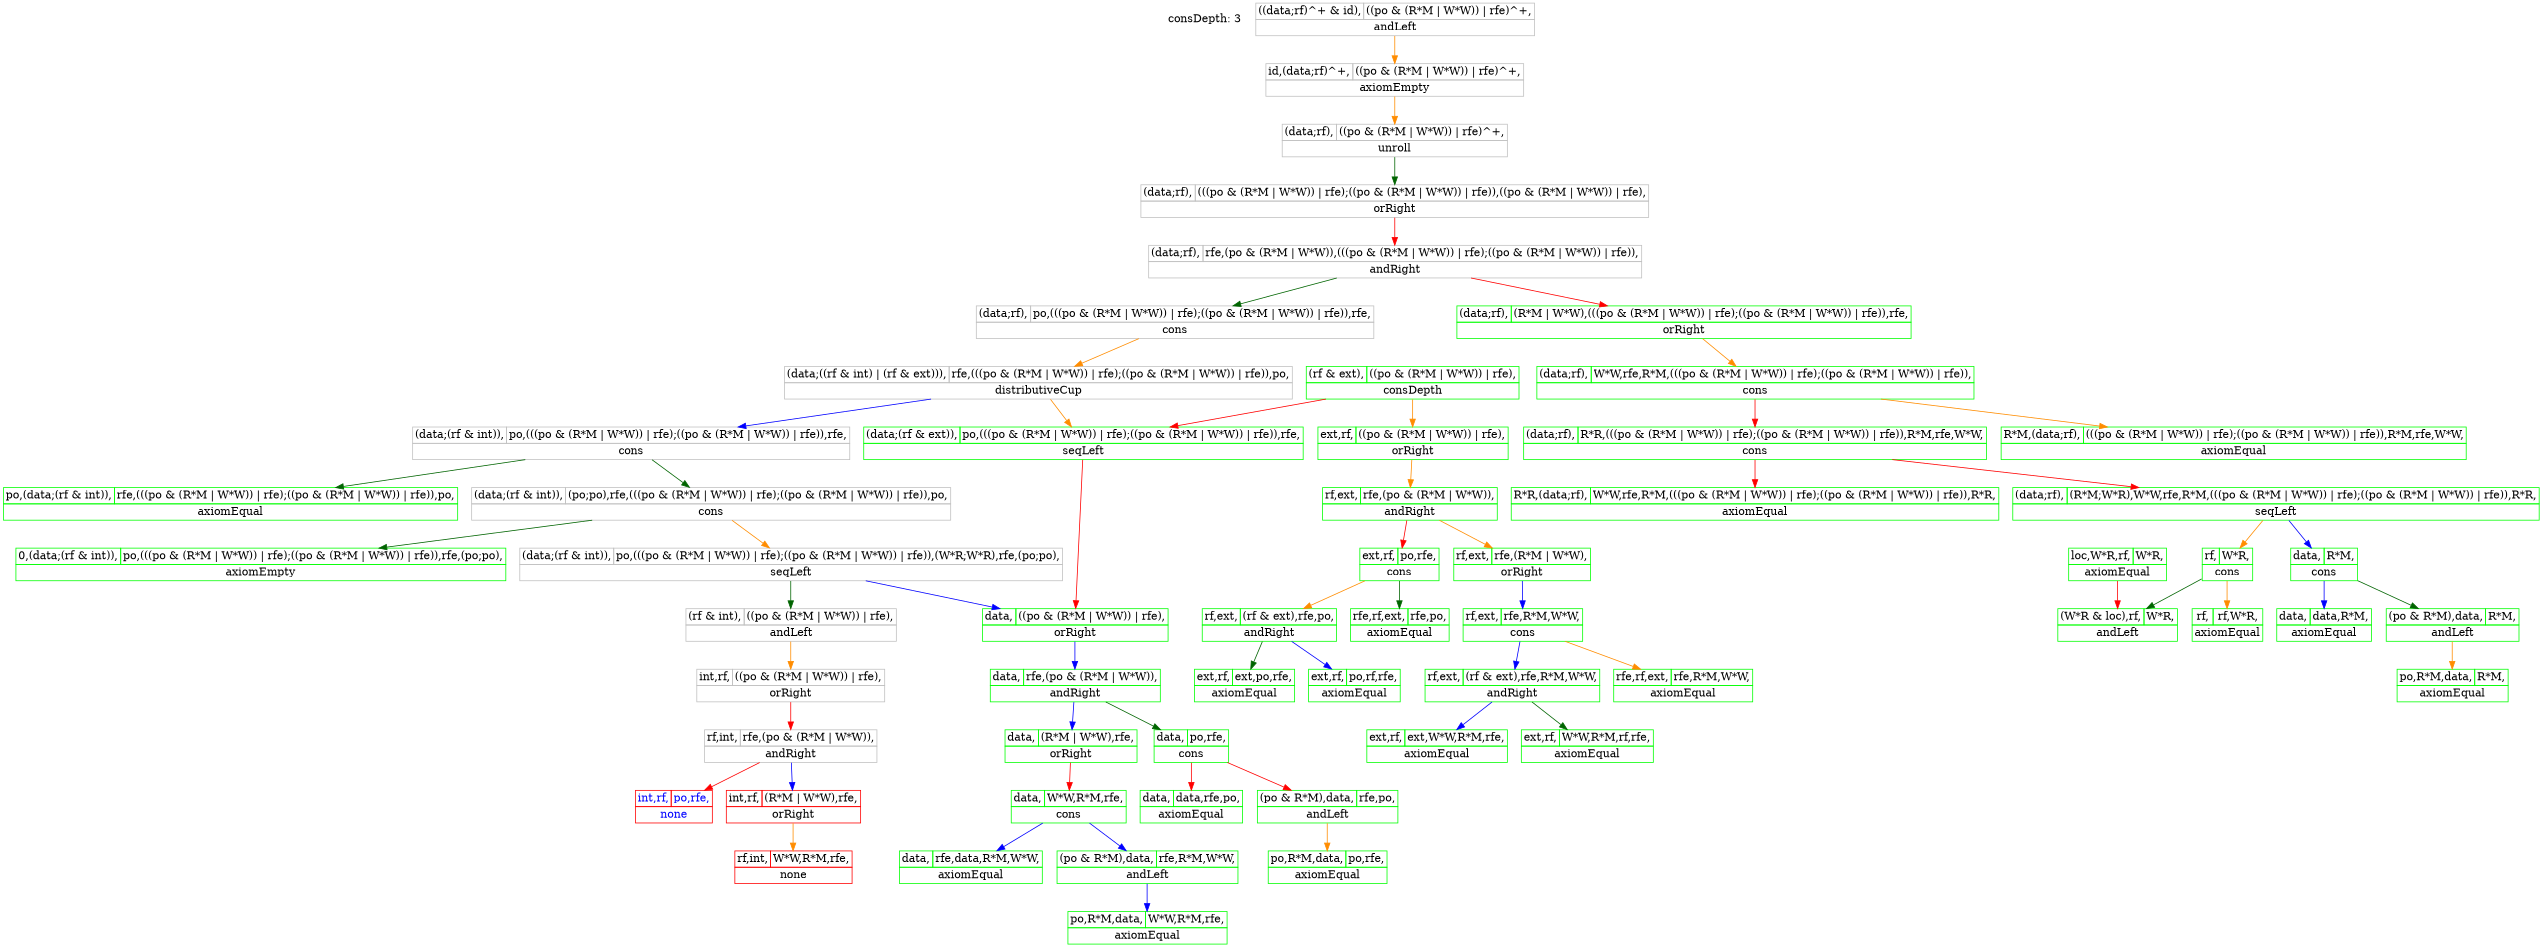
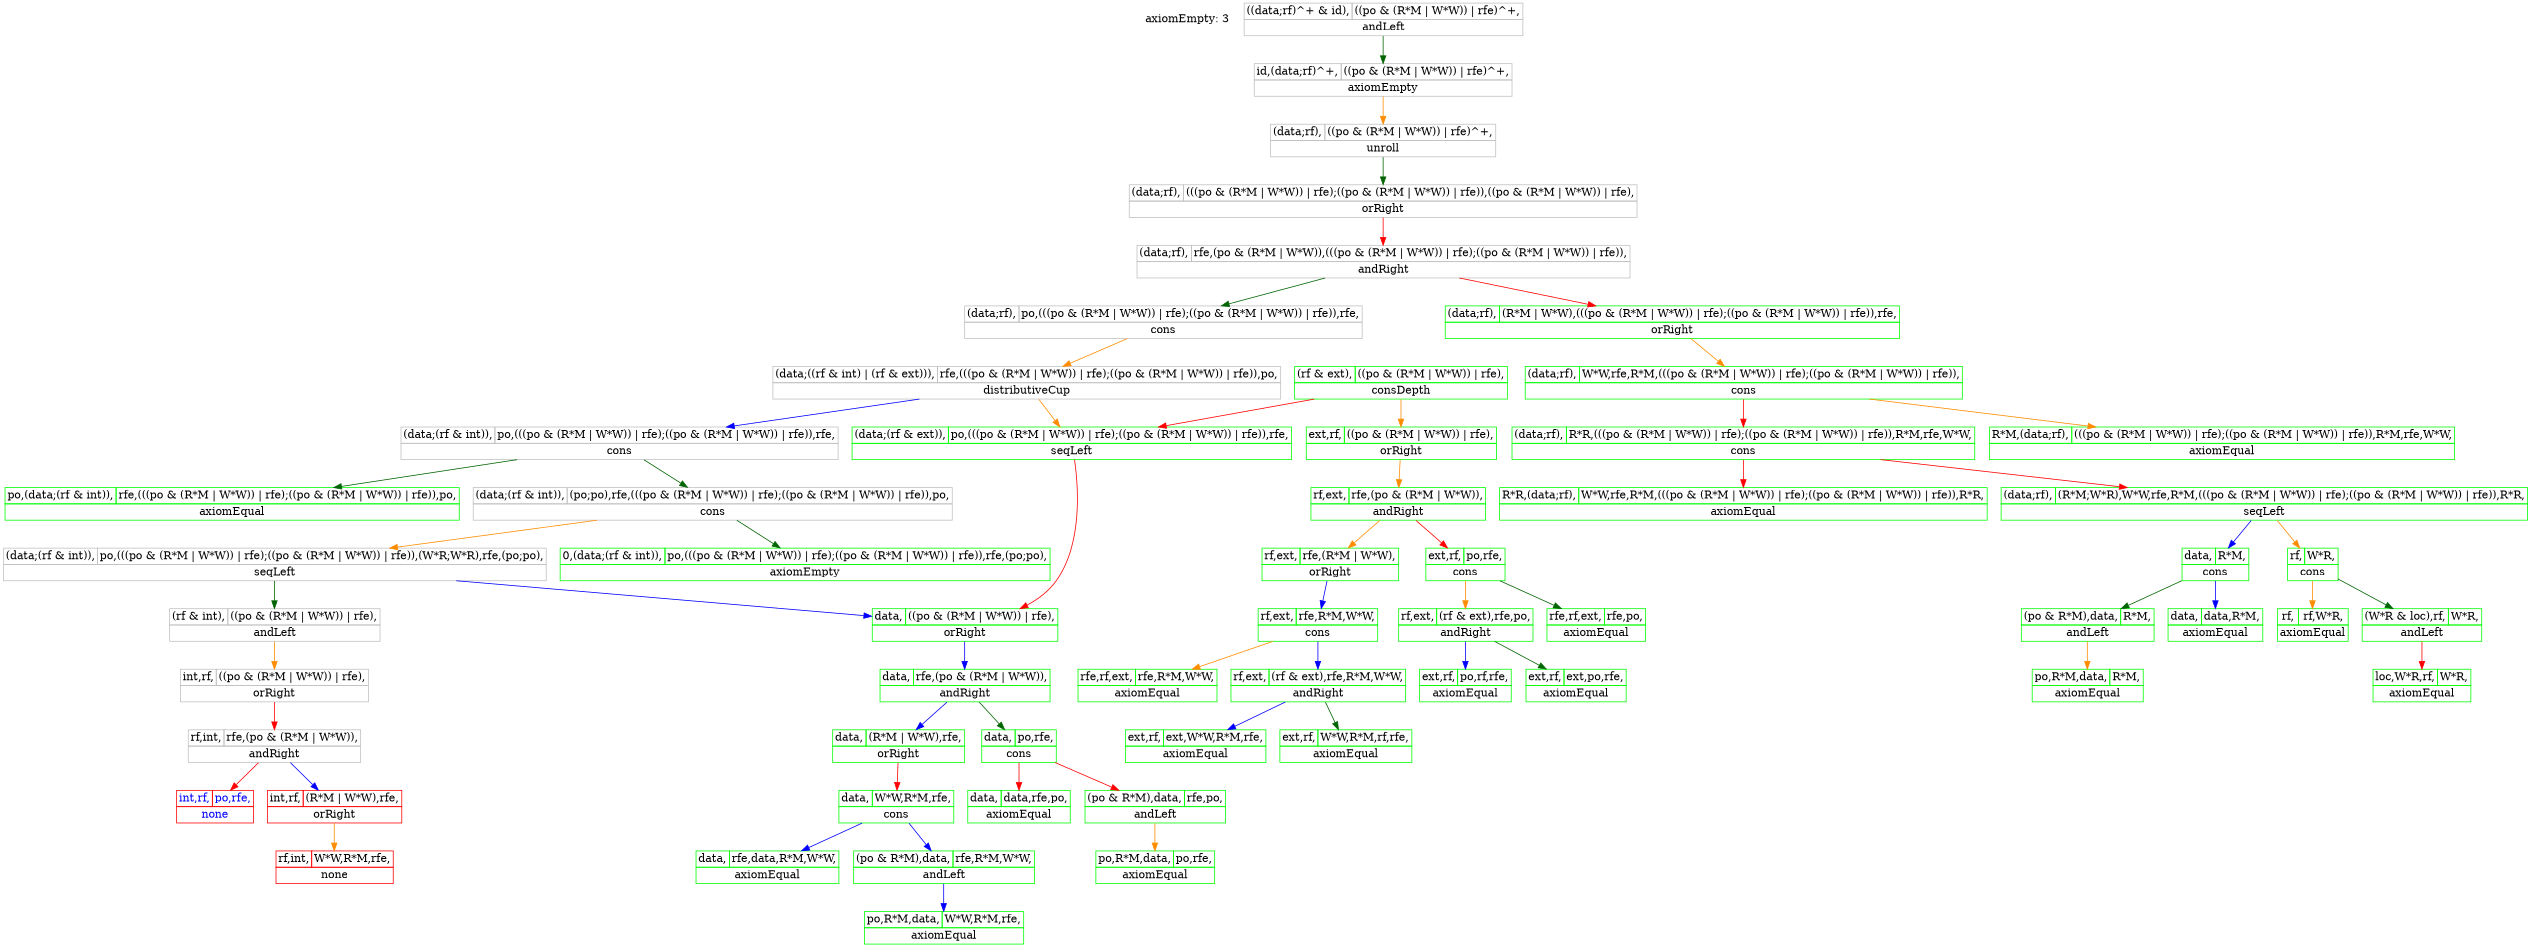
node "consDepth: 3": label "consDepth: 3" -> "axiomEmpty: 3"
edge "((data;rf)^+ & id)," -> "id,(data;rf)^+,": color darkorange -> darkgreen
edge "loc,W*R,rf," -> "(W*R & loc),rf,": reversed
